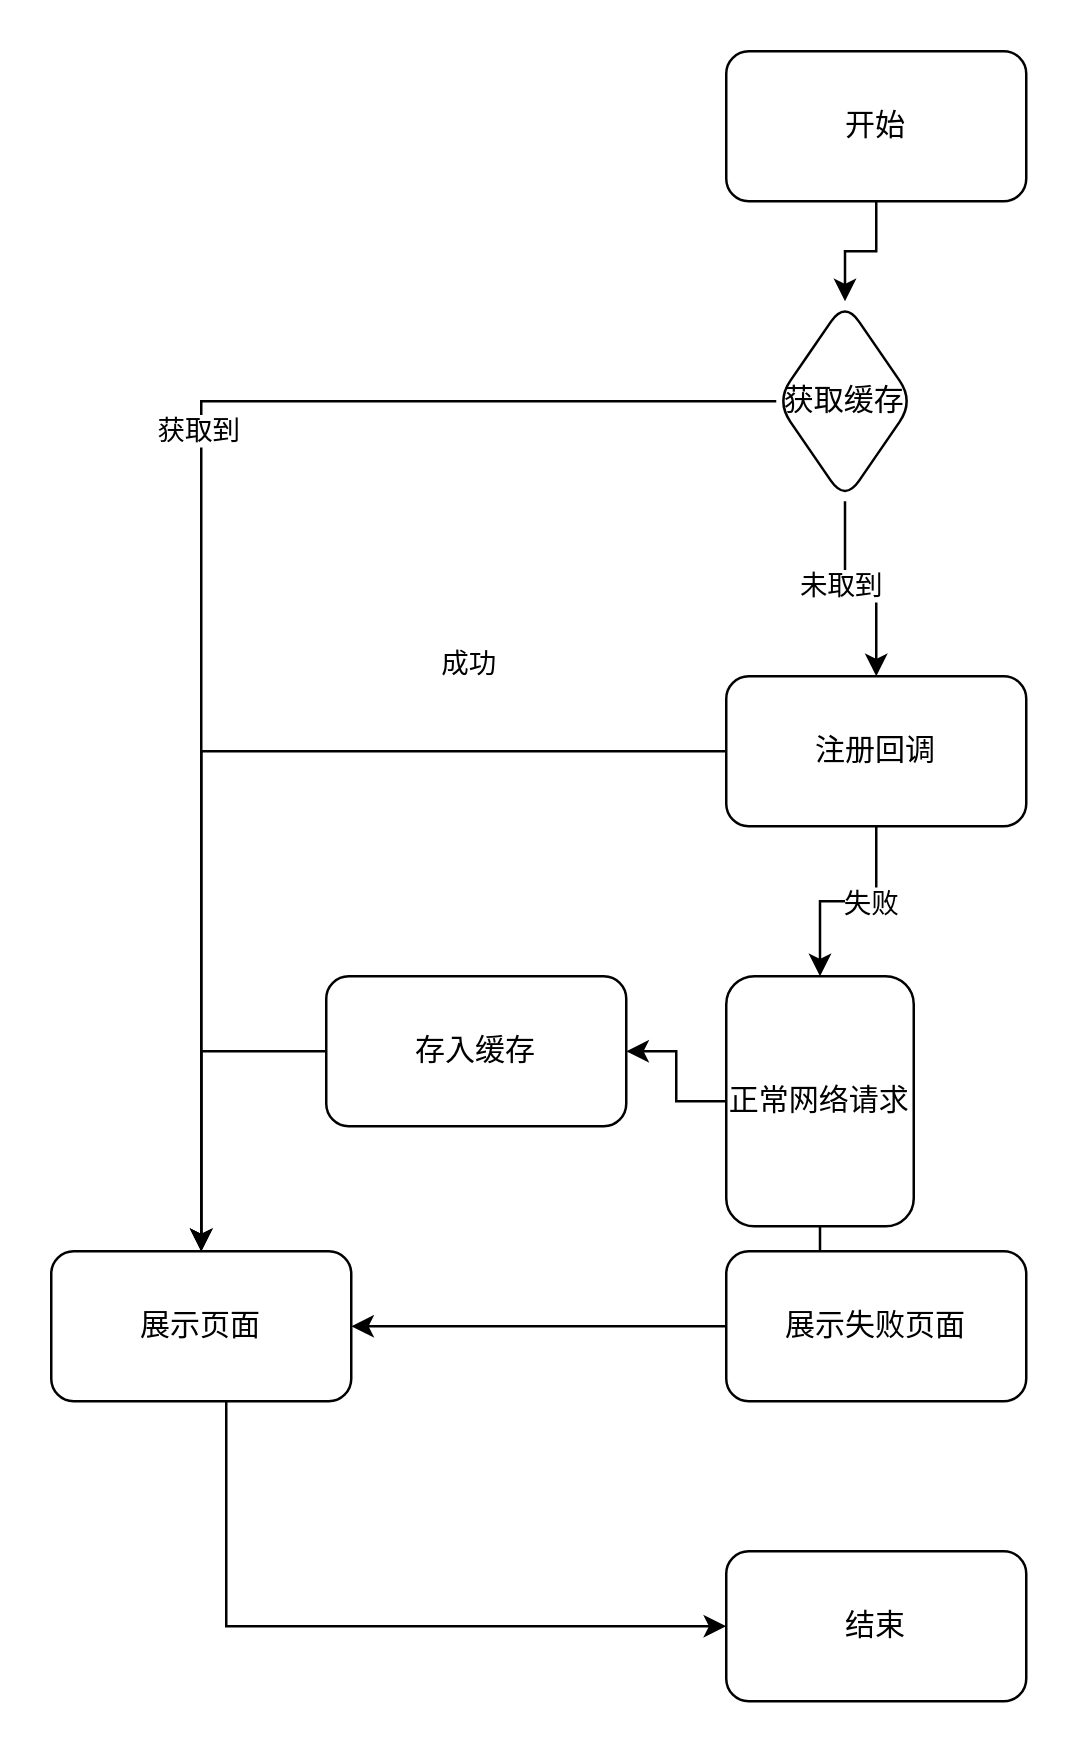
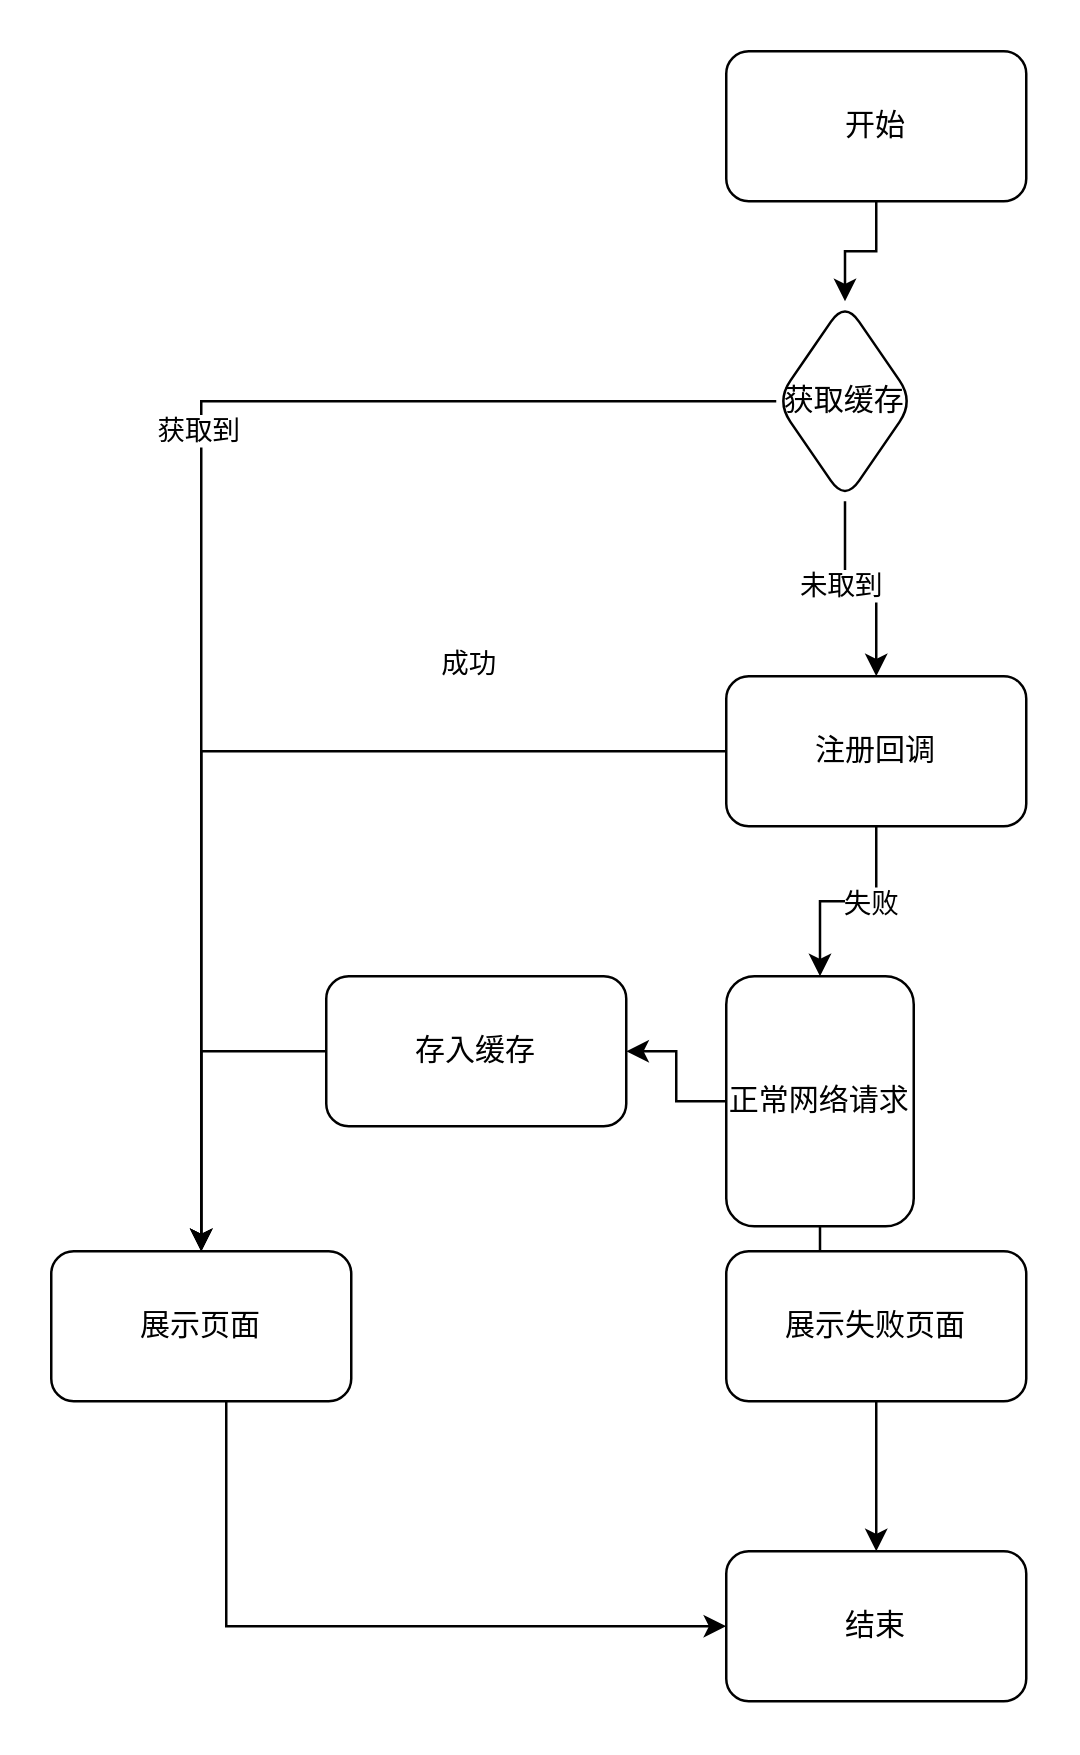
edge "展示失败页面" -> "展示页面": now "展示失败页面" -> "结束"
